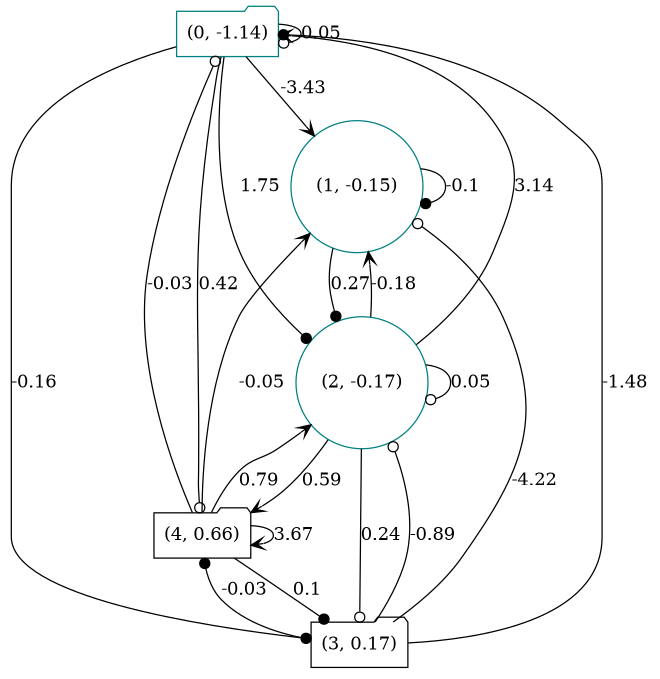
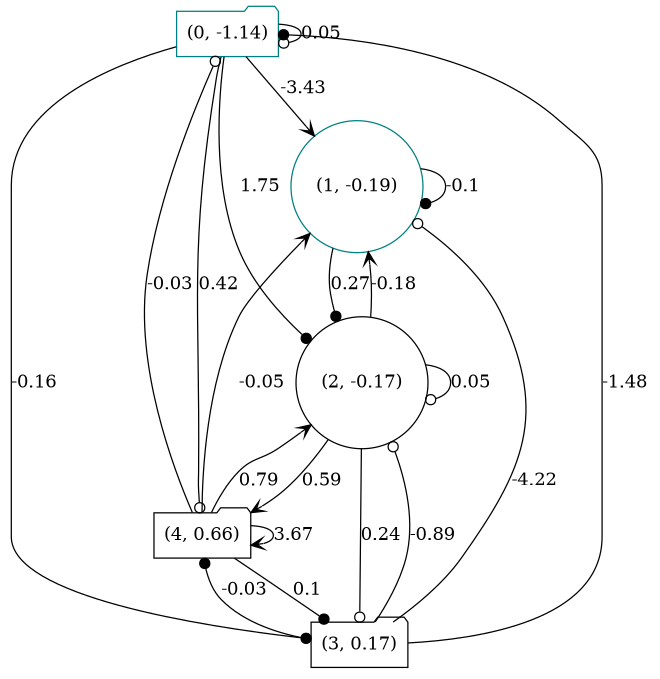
edge "(2, -0.17)" -> "(0, -1.14)": removed, label "3.14"
node "(1, -0.15)": label "(1, -0.15)" -> "(1, -0.19)"
node "(2, -0.17)": color teal -> black
